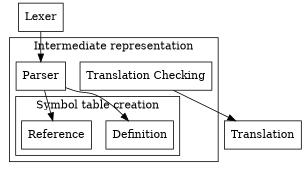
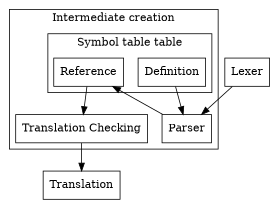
cluster "Intermediate representation": label "Intermediate representation" -> "Intermediate creation"
edge "Reference" -> "Translation Checking": added
edge "Parser" -> "Definition": reversed
cluster "Symbol table creation": label "Symbol table creation" -> "Symbol table table"
